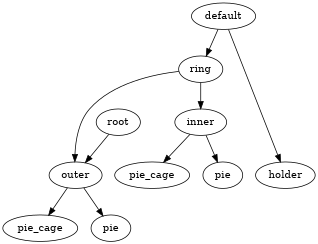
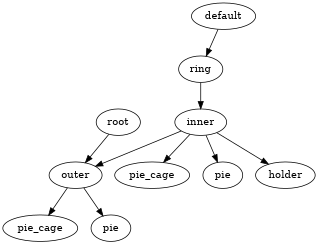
edge "default" -> "holder": now "inner" -> "holder"
edge "ring" -> "outer": now "inner" -> "outer"
